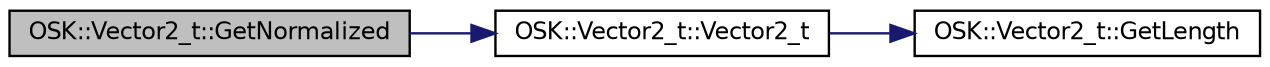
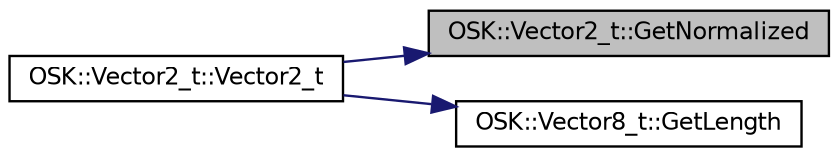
edge "OSK::Vector2_t::GetNormalized" -> "OSK::Vector2_t::Vector2_t": reversed
node "OSK::Vector2_t::GetLength": label "OSK::Vector2_t::GetLength" -> "OSK::Vector8_t::GetLength"
